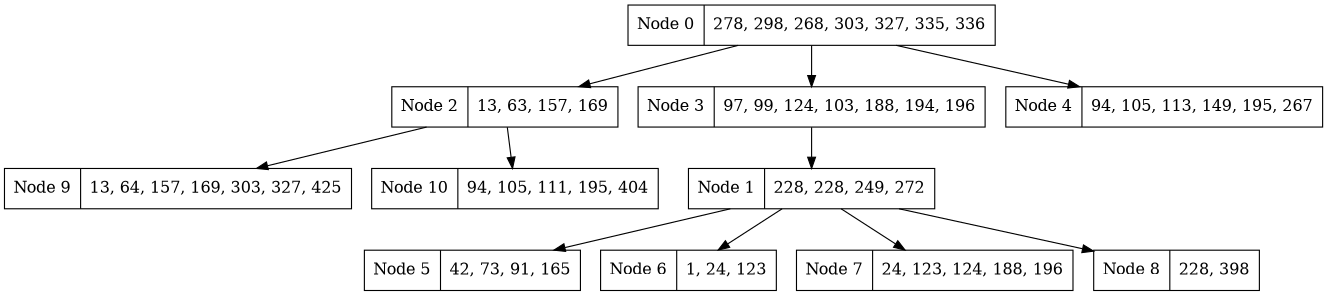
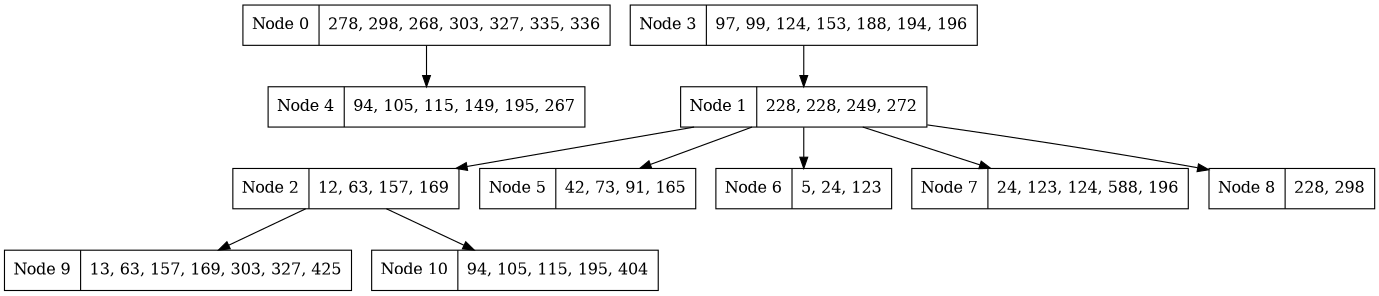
edge "Node 0" -> "Node 3": removed
edge "Node 0" -> "Node 2": now "Node 1" -> "Node 2"
node "Node 2": text "13, 63, 157, 169" -> "12, 63, 157, 169"
node "Node 3": text "97, 99, 124, 103, 188, 194, 196" -> "97, 99, 124, 153, 188, 194, 196"
node "Node 4": text "94, 105, 113, 149, 195, 267" -> "94, 105, 115, 149, 195, 267"
node "Node 9": text "13, 64, 157, 169, 303, 327, 425" -> "13, 63, 157, 169, 303, 327, 425"
node "Node 10": text "94, 105, 111, 195, 404" -> "94, 105, 115, 195, 404"
node "Node 6": text "1, 24, 123" -> "5, 24, 123"
node "Node 7": text "24, 123, 124, 188, 196" -> "24, 123, 124, 588, 196"
node "Node 8": text "228, 398" -> "228, 298"
